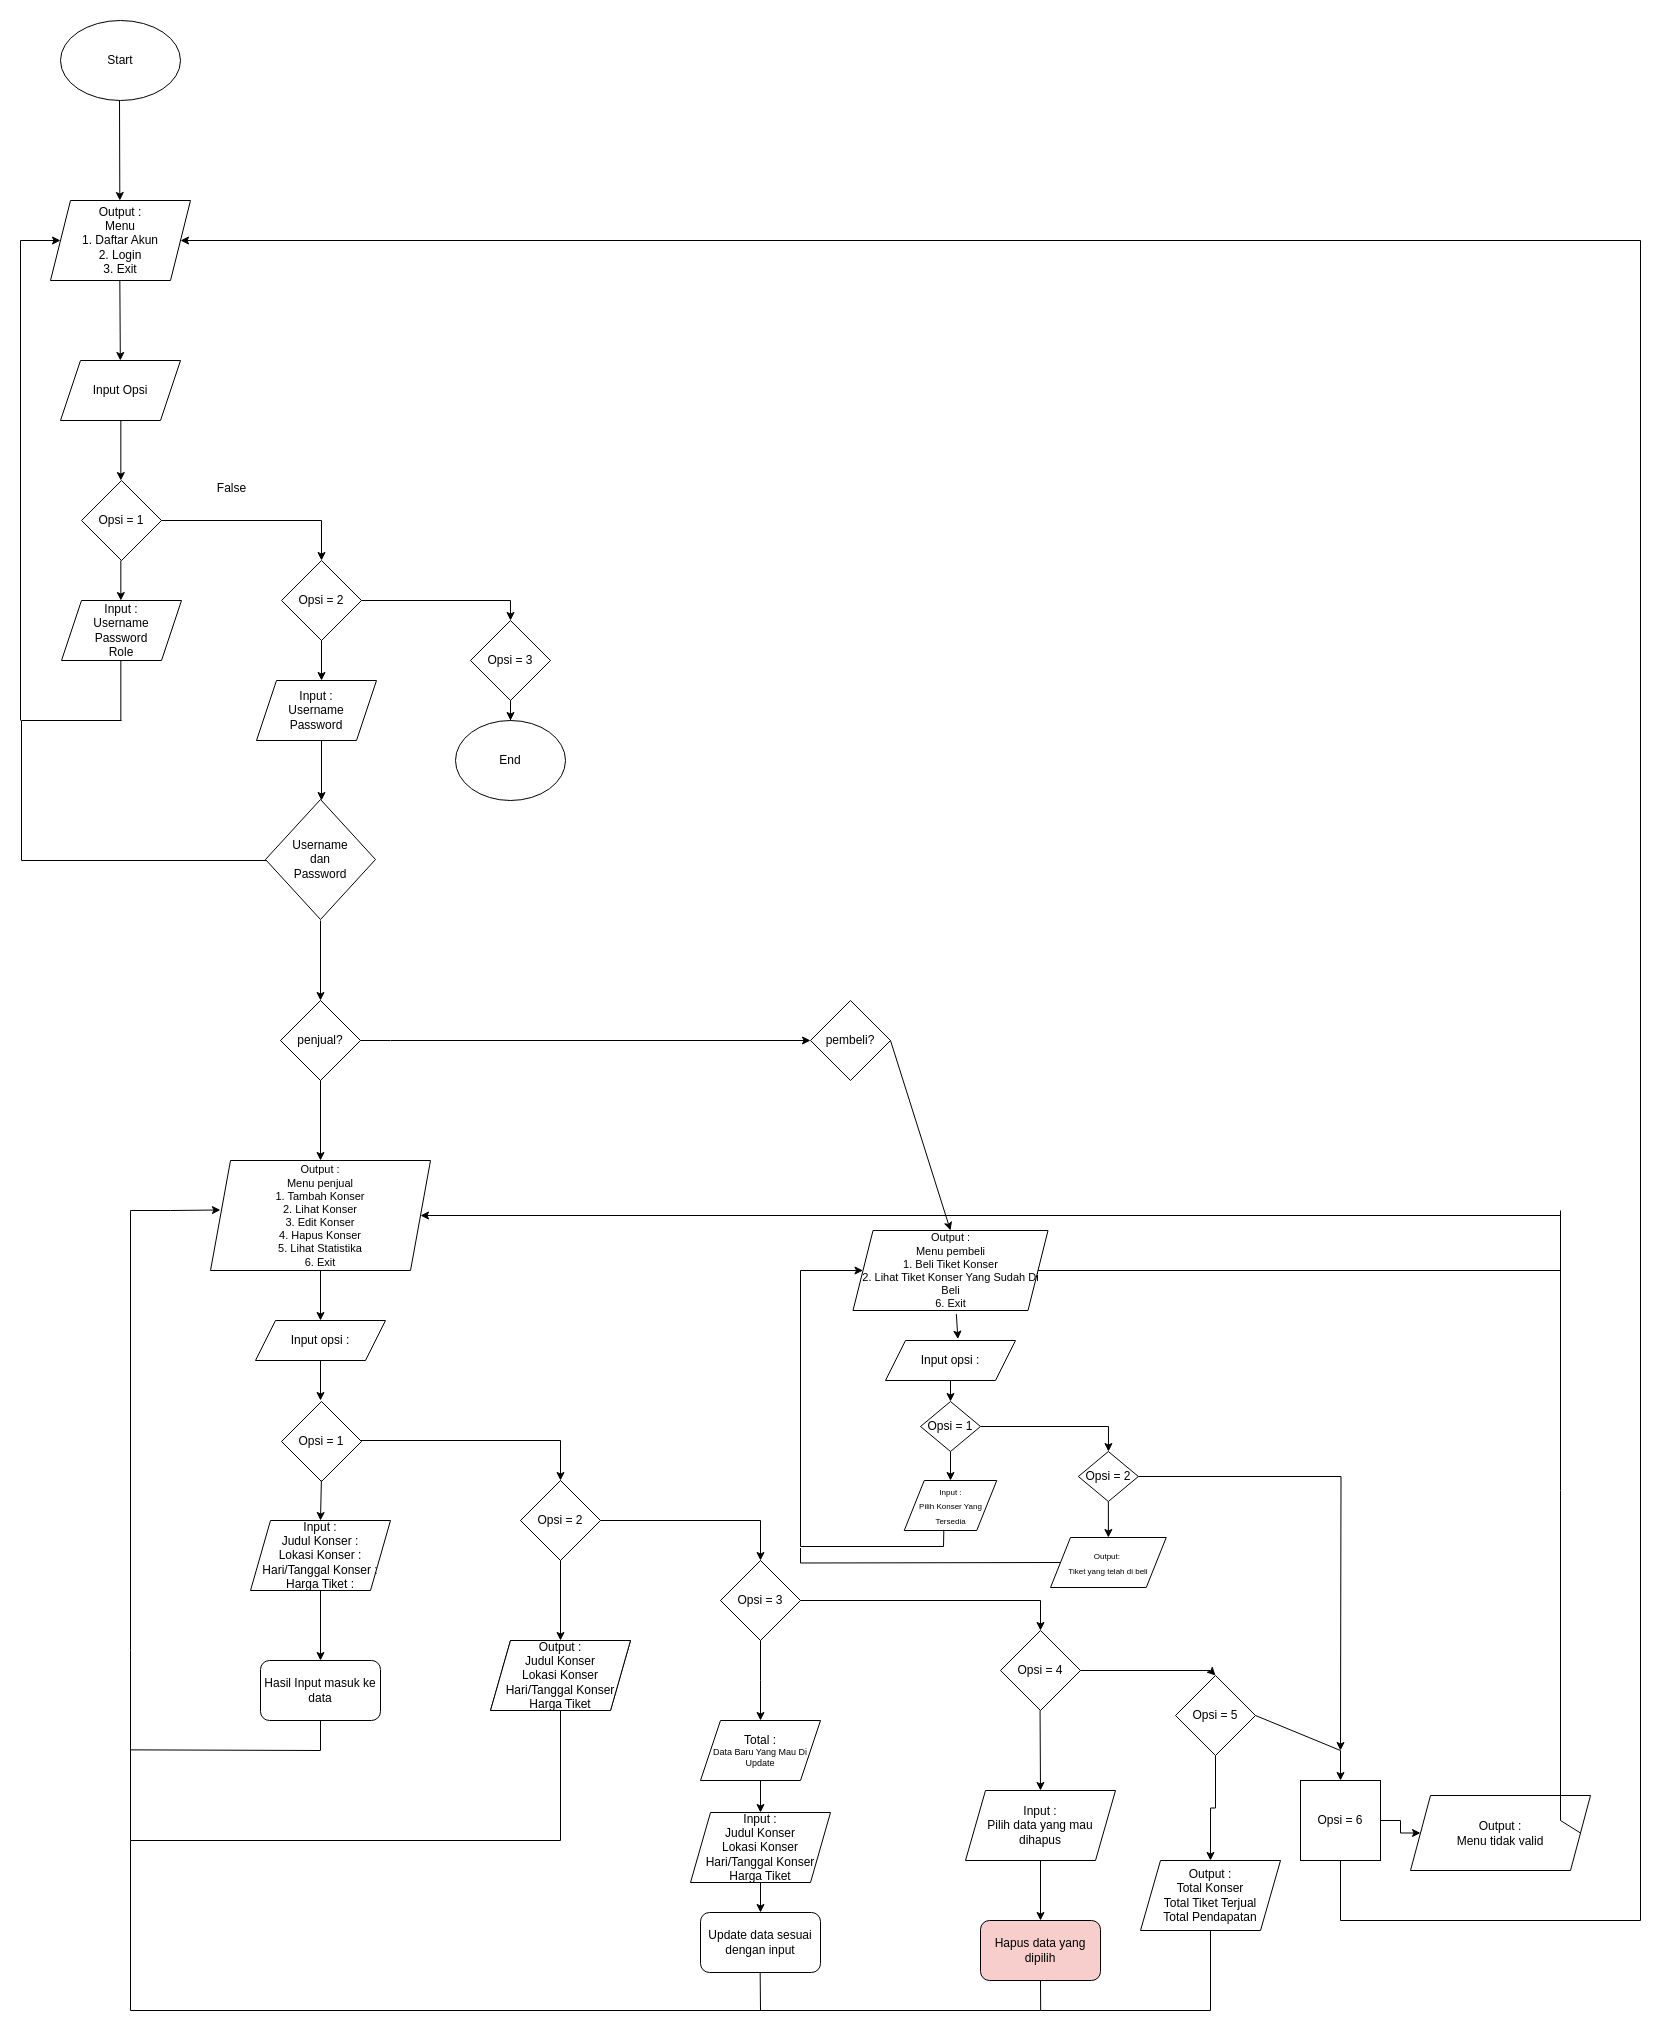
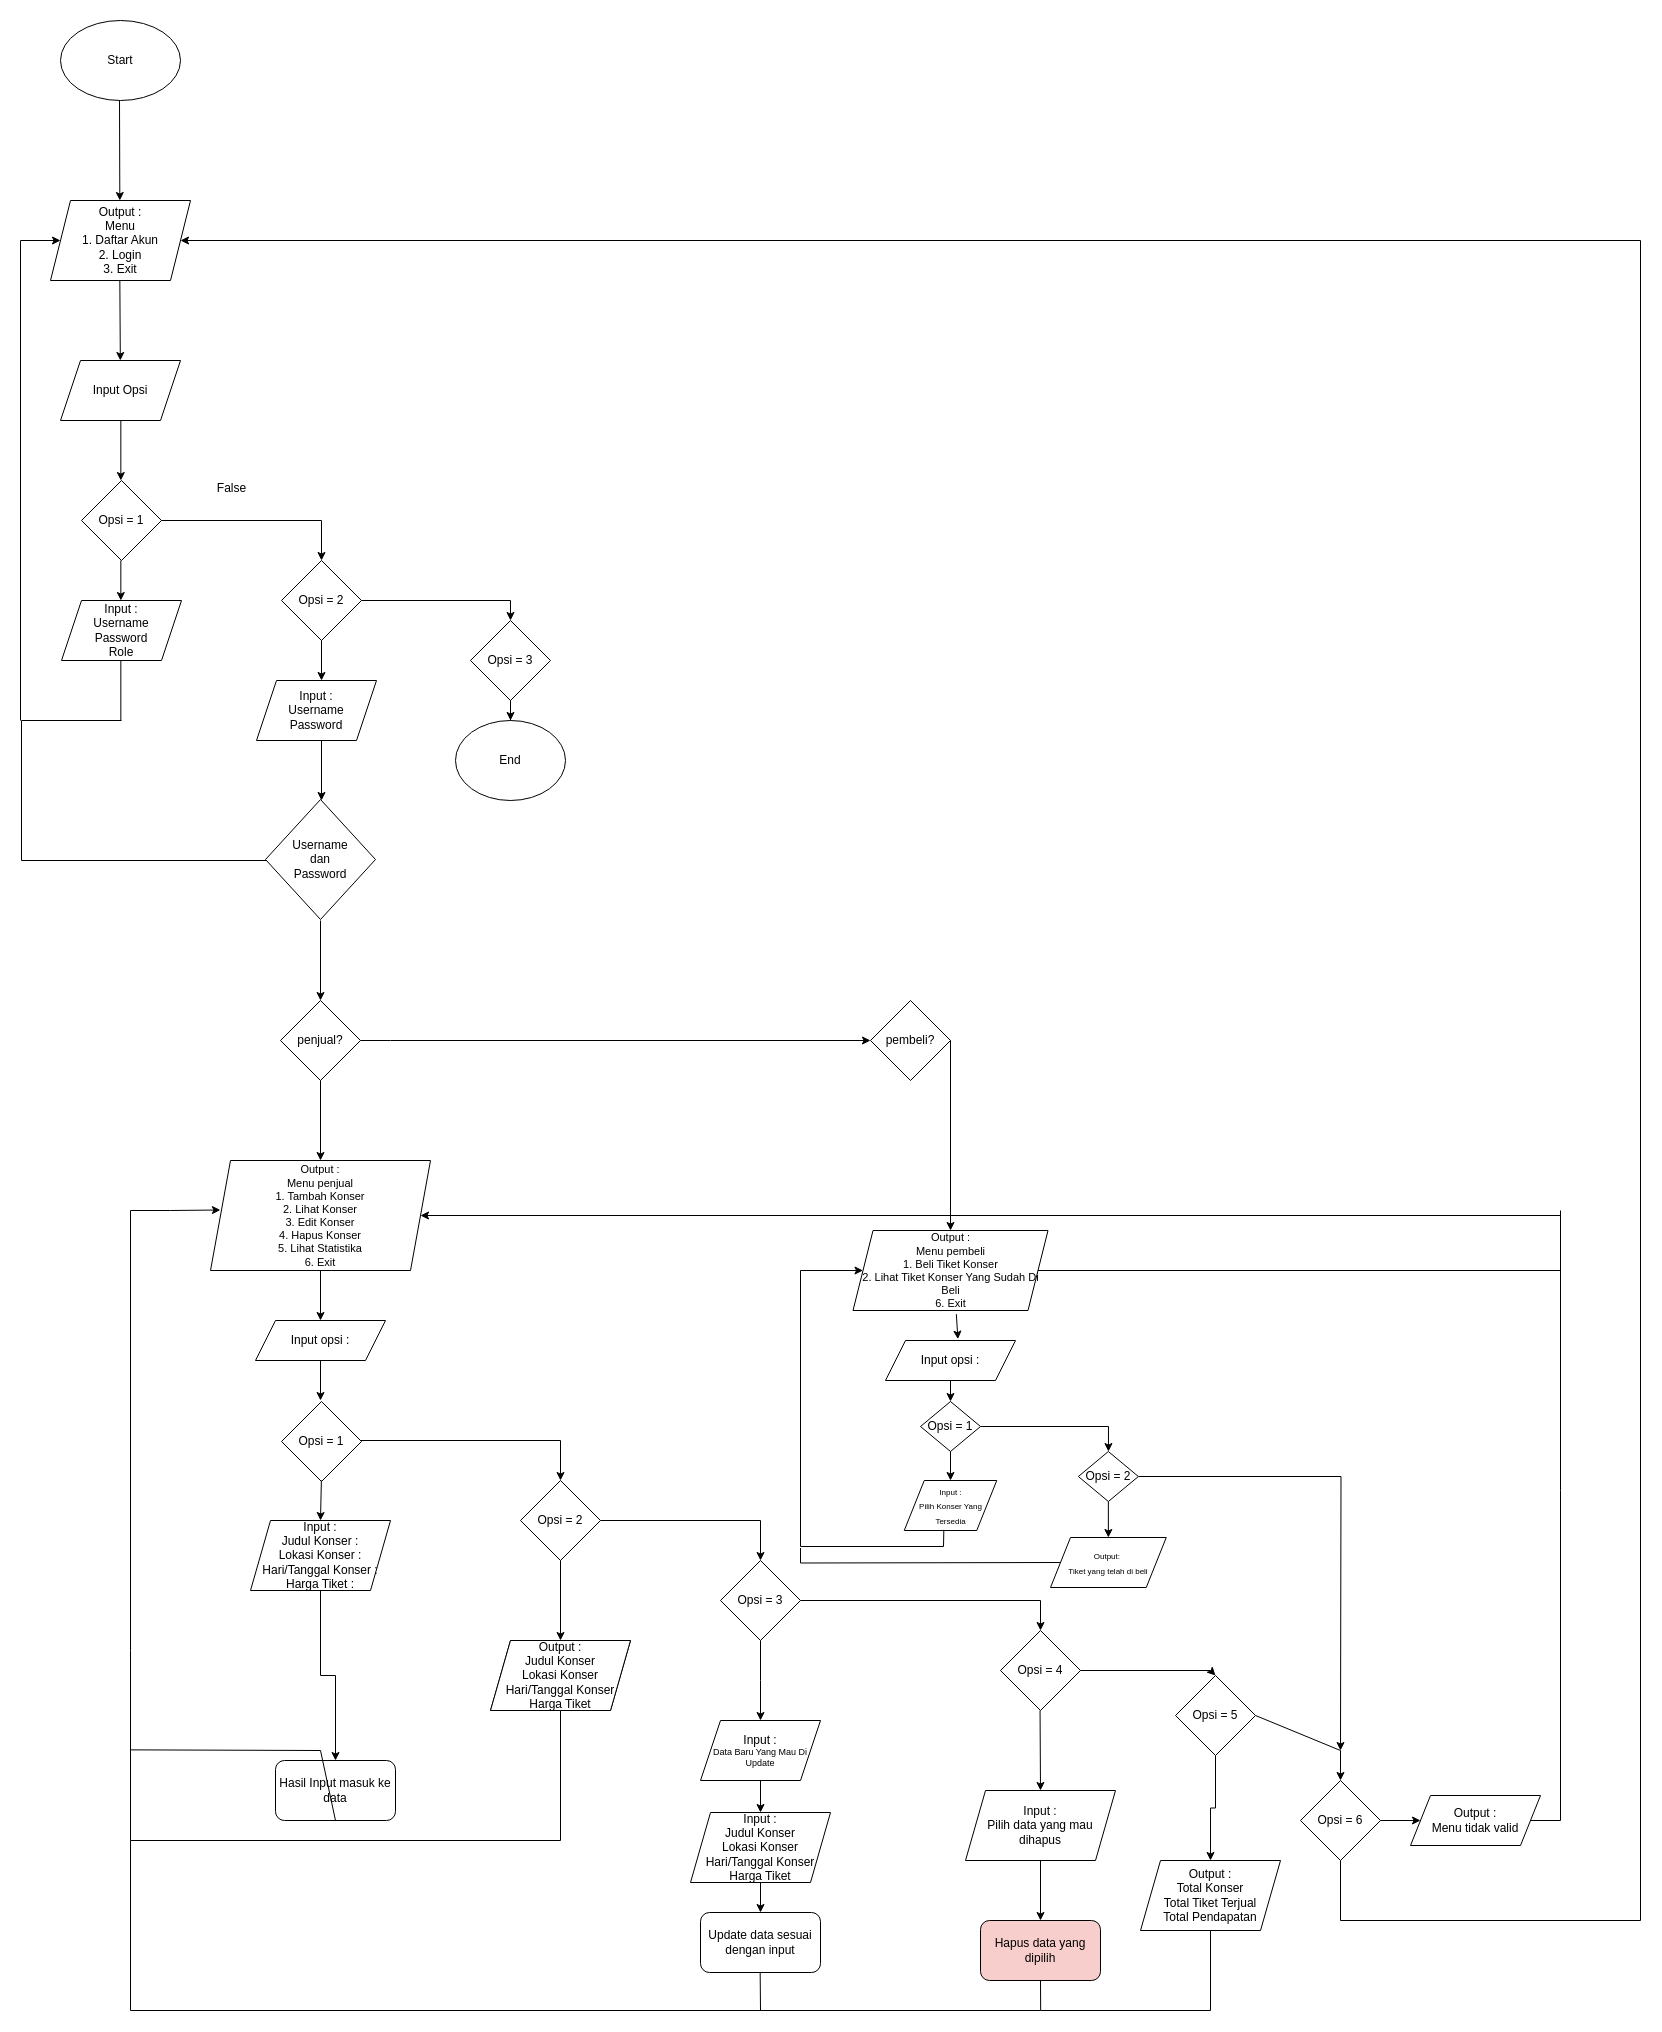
node "pembeli?": moved (851, 1041) -> (911, 1041)
node "Hasil Input masuk ke data": moved (321, 1691) -> (336, 1791)
node "Total : Data Baru Yang Mau Di Update": label "Total : Data Baru Yang Mau Di Update" -> "Input : Data Baru Yang Mau Di Update"
node "Opsi = 6": shape rectangle -> diamond
node "Output : Menu tidak valid": size 180x75 -> 130x50
